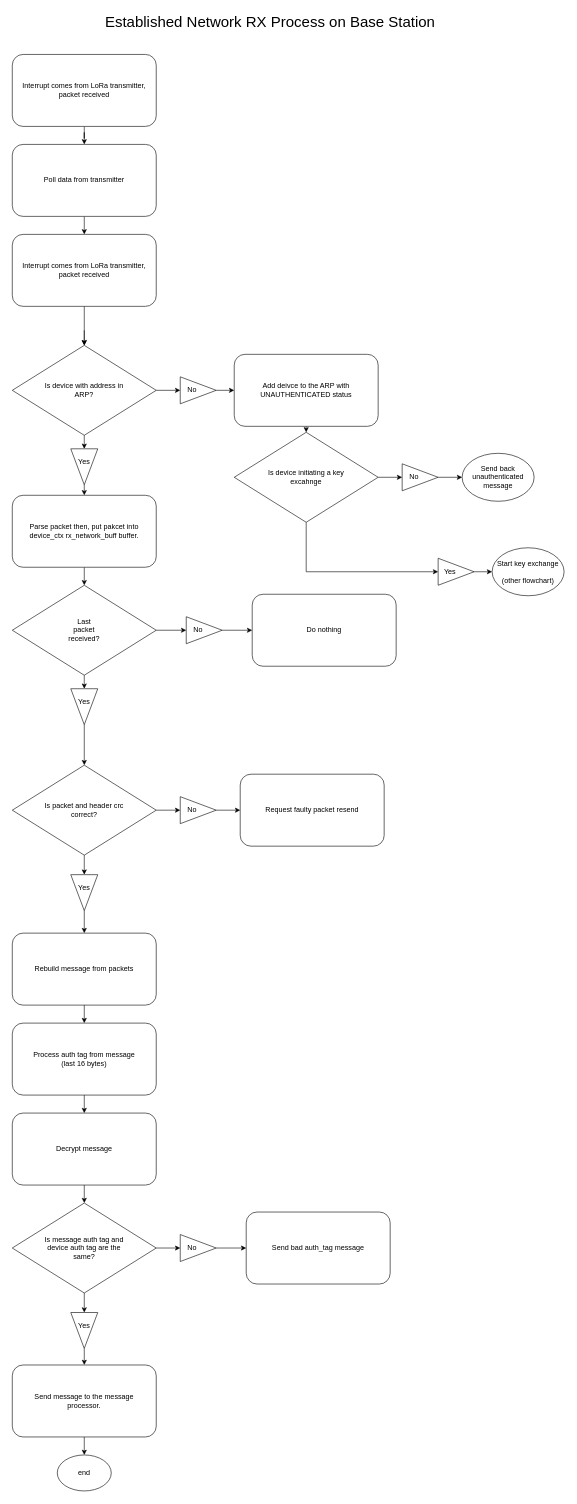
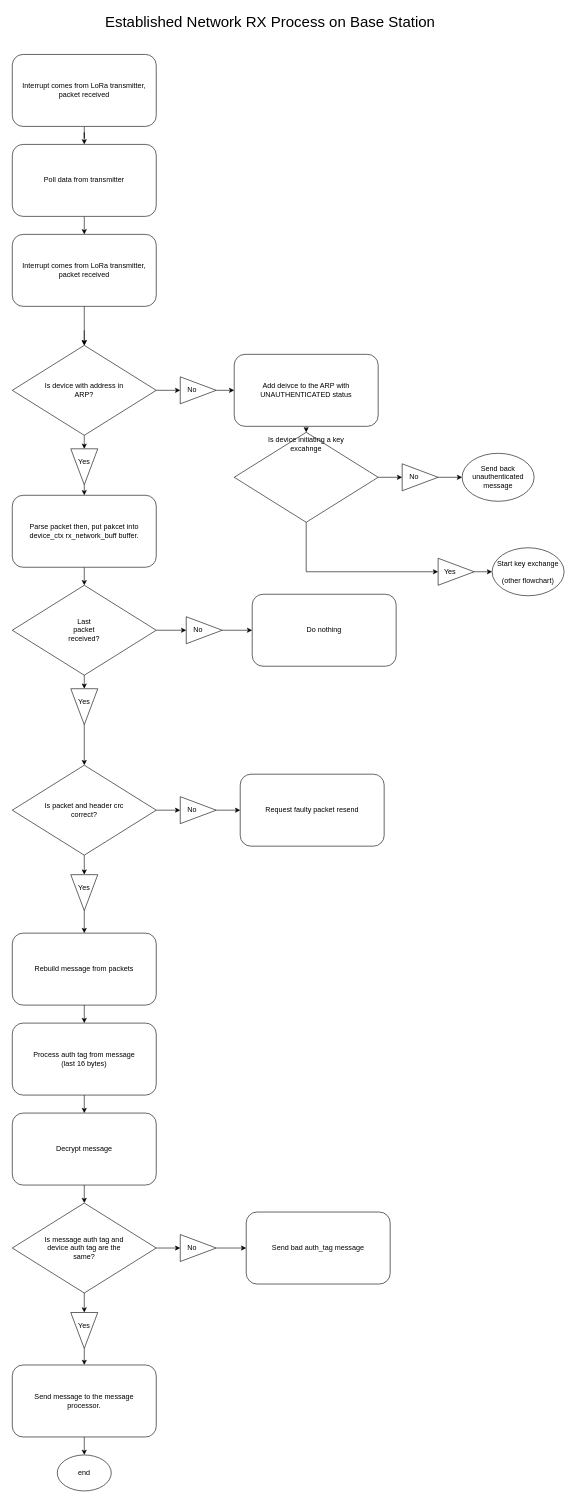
node "Is device initiating a key excahnge": moved (306, 477) -> (306, 444)
